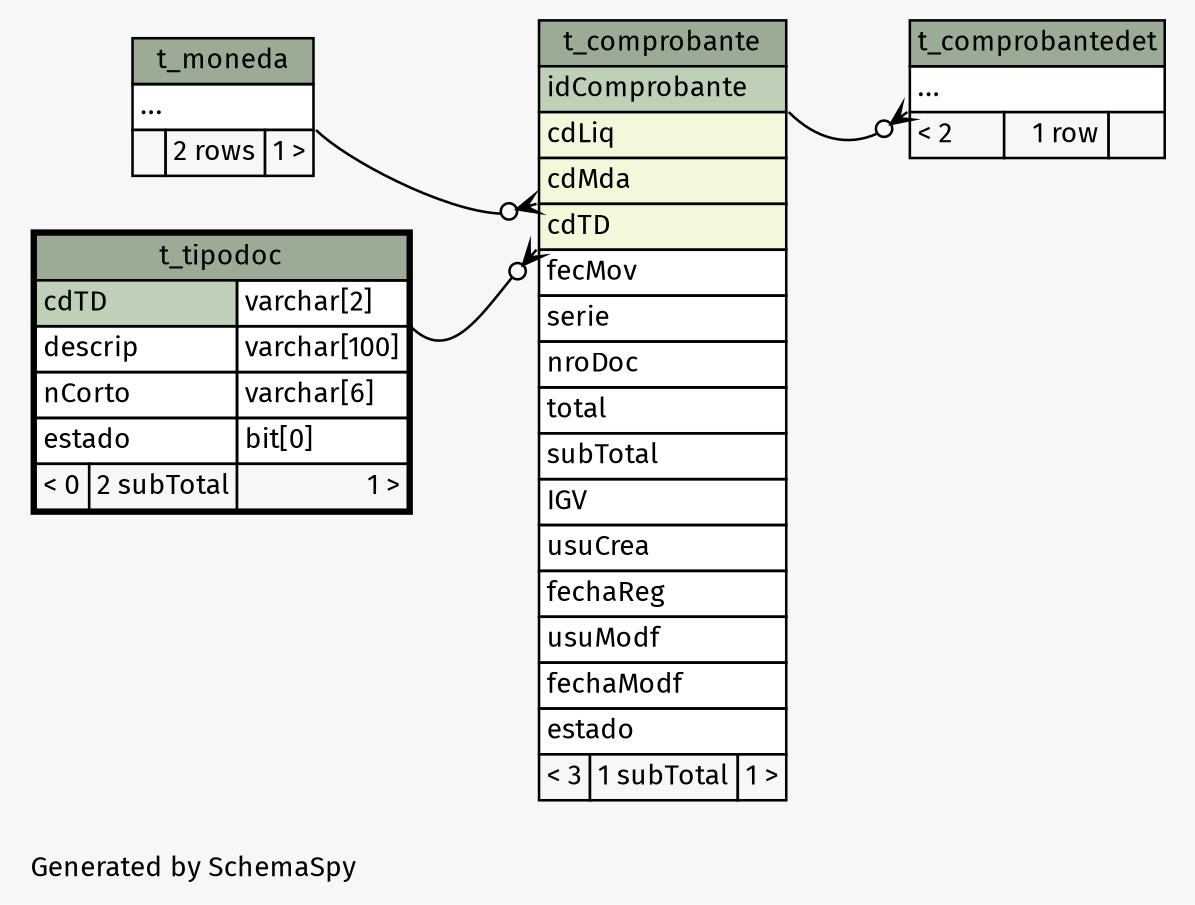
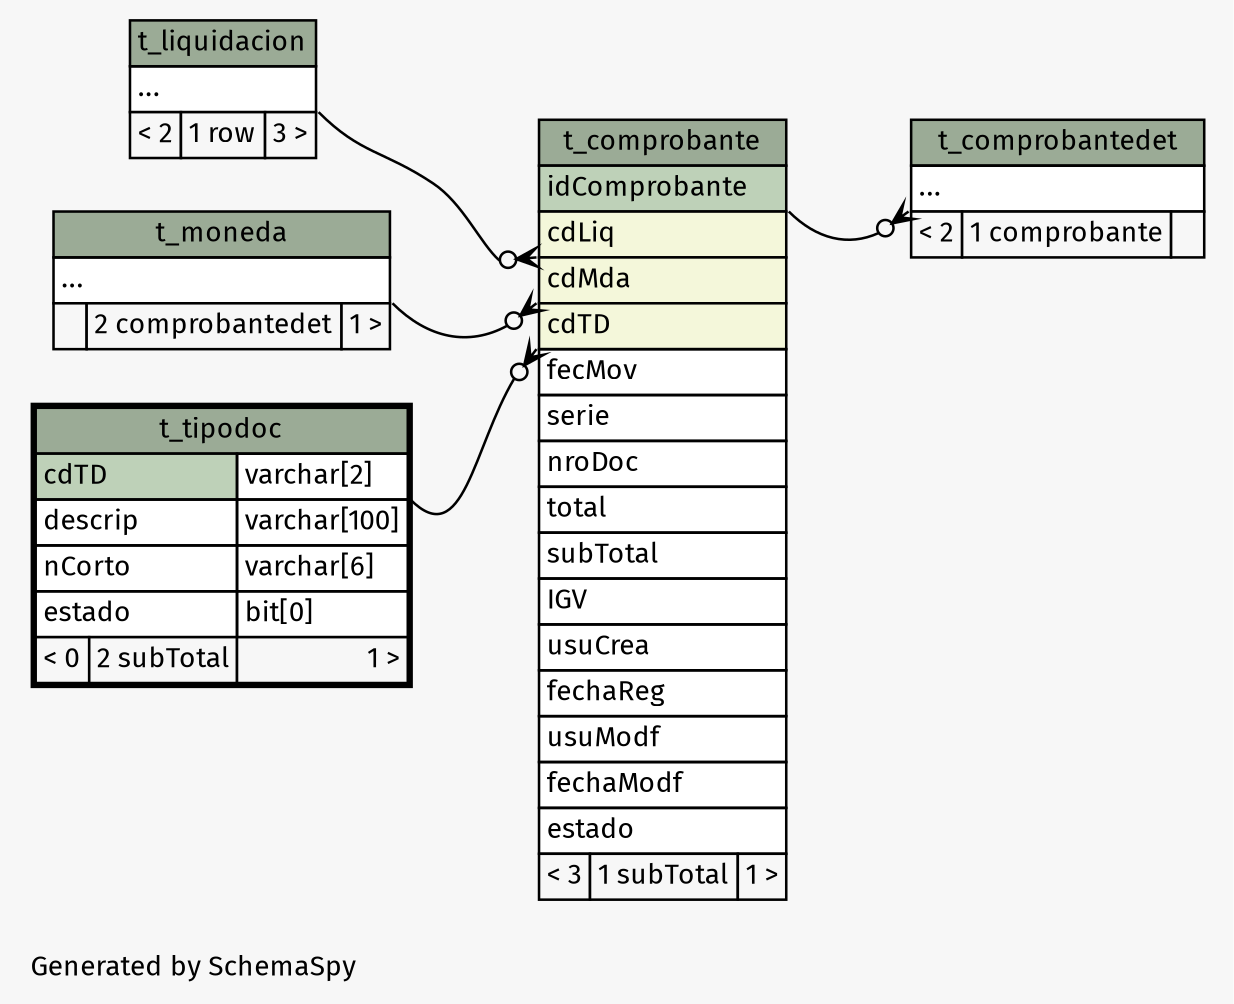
node "t_liquidacion": added
node "t_comprobantedet": text "1 row" -> "1 comprobante"
node "t_moneda": text "2 rows" -> "2 comprobantedet"
